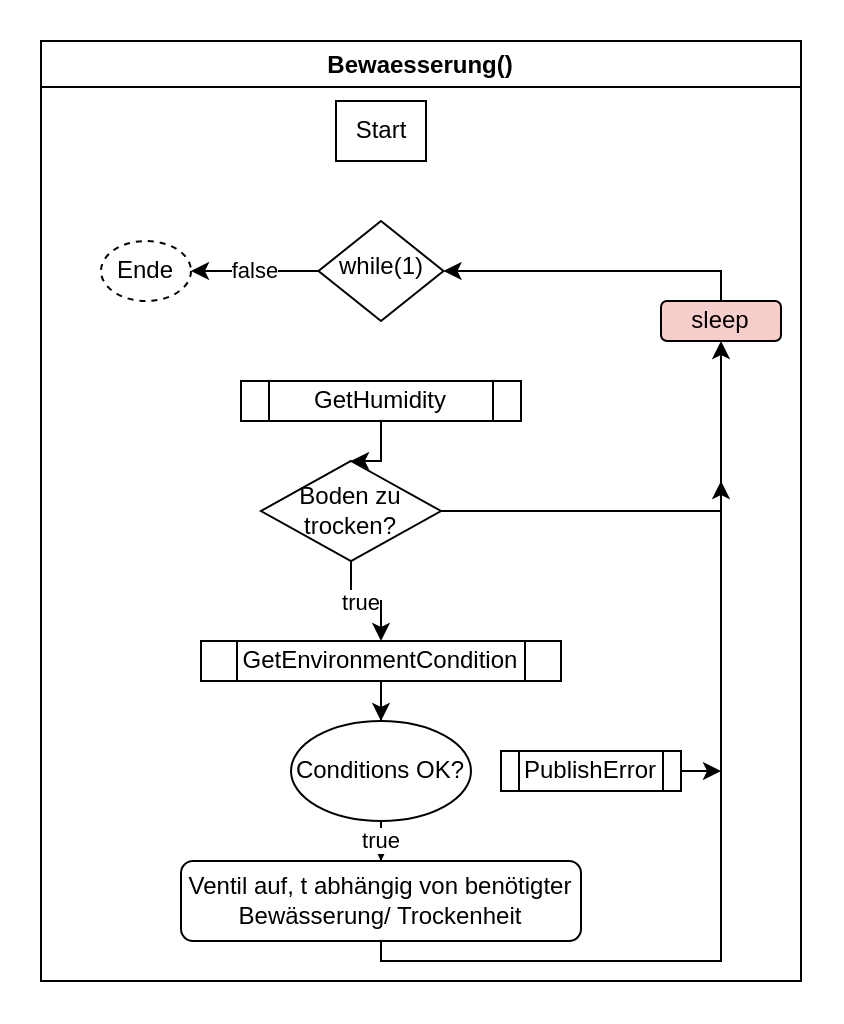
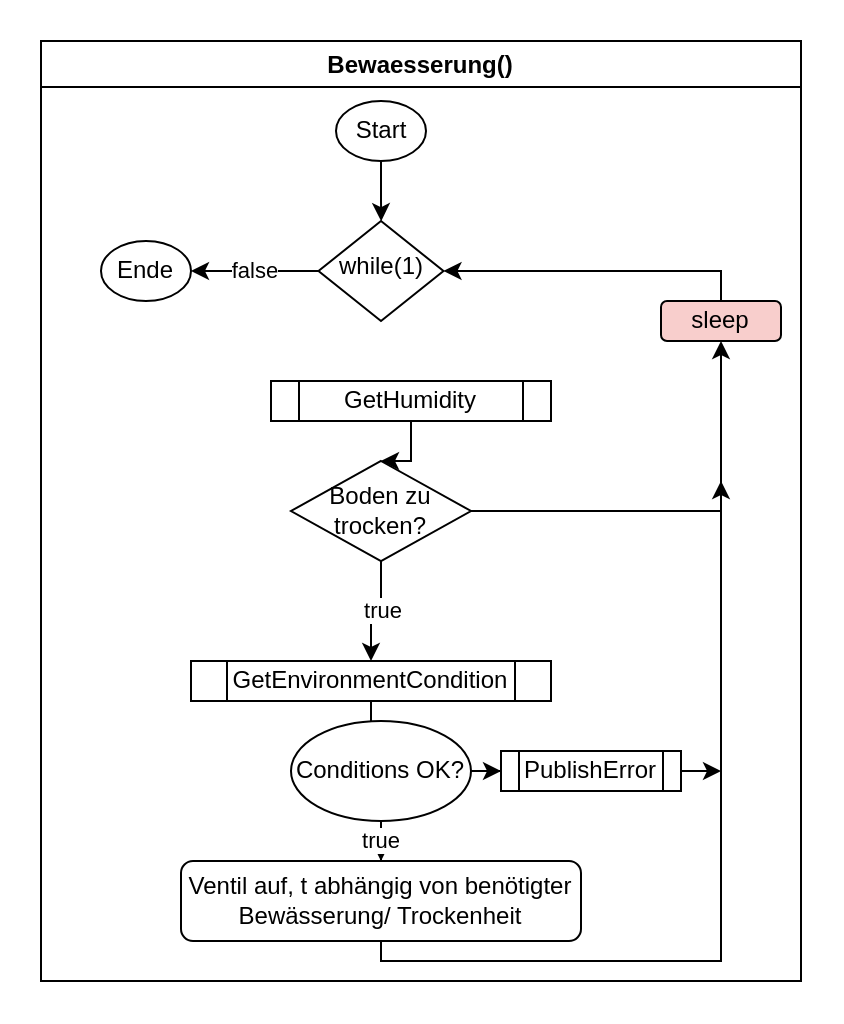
node "Start": shape rectangle -> ellipse
edge "Start" -> "while(1)": added
node "Ende": style dashed -> solid
node "GetHumidity": moved (381, 401) -> (411, 401)
node "Boden zu trocken?": moved (351, 511) -> (381, 511)
node "GetEnvironmentCondition": moved (381, 661) -> (371, 681)
edge "Conditions OK?" -> "PublishError": added
